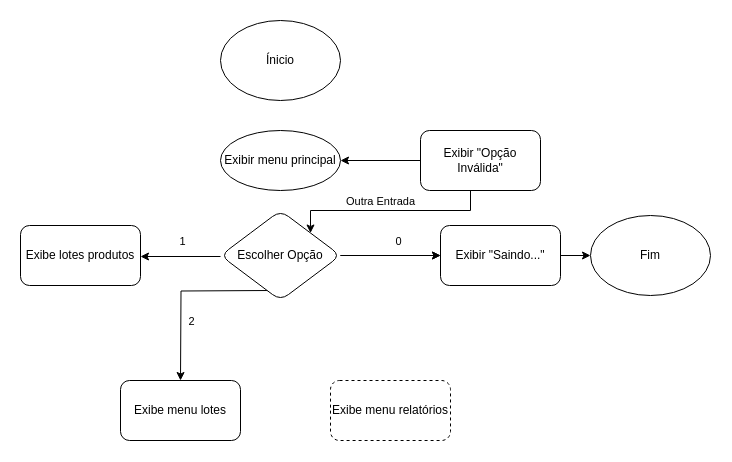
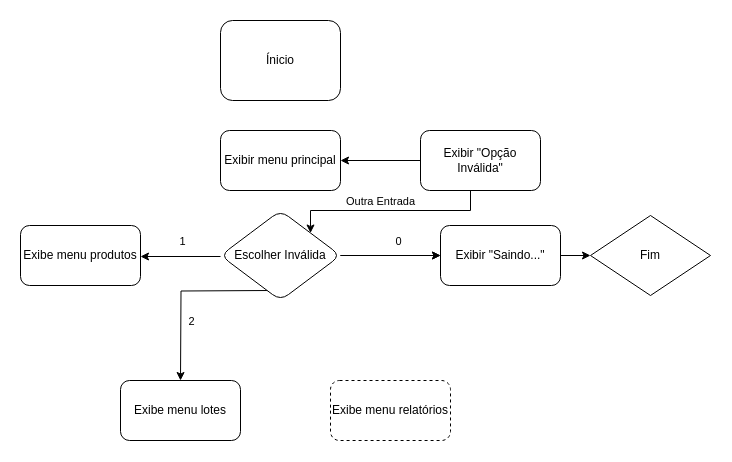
node "Ínicio": shape ellipse -> rounded rectangle
node "Exibir menu principal": shape ellipse -> rounded rectangle
node "Exibe lotes produtos": label "Exibe lotes produtos" -> "Exibe menu produtos"
node "Escolher Opção": label "Escolher Opção" -> "Escolher Inválida"
node "Fim": shape ellipse -> diamond
